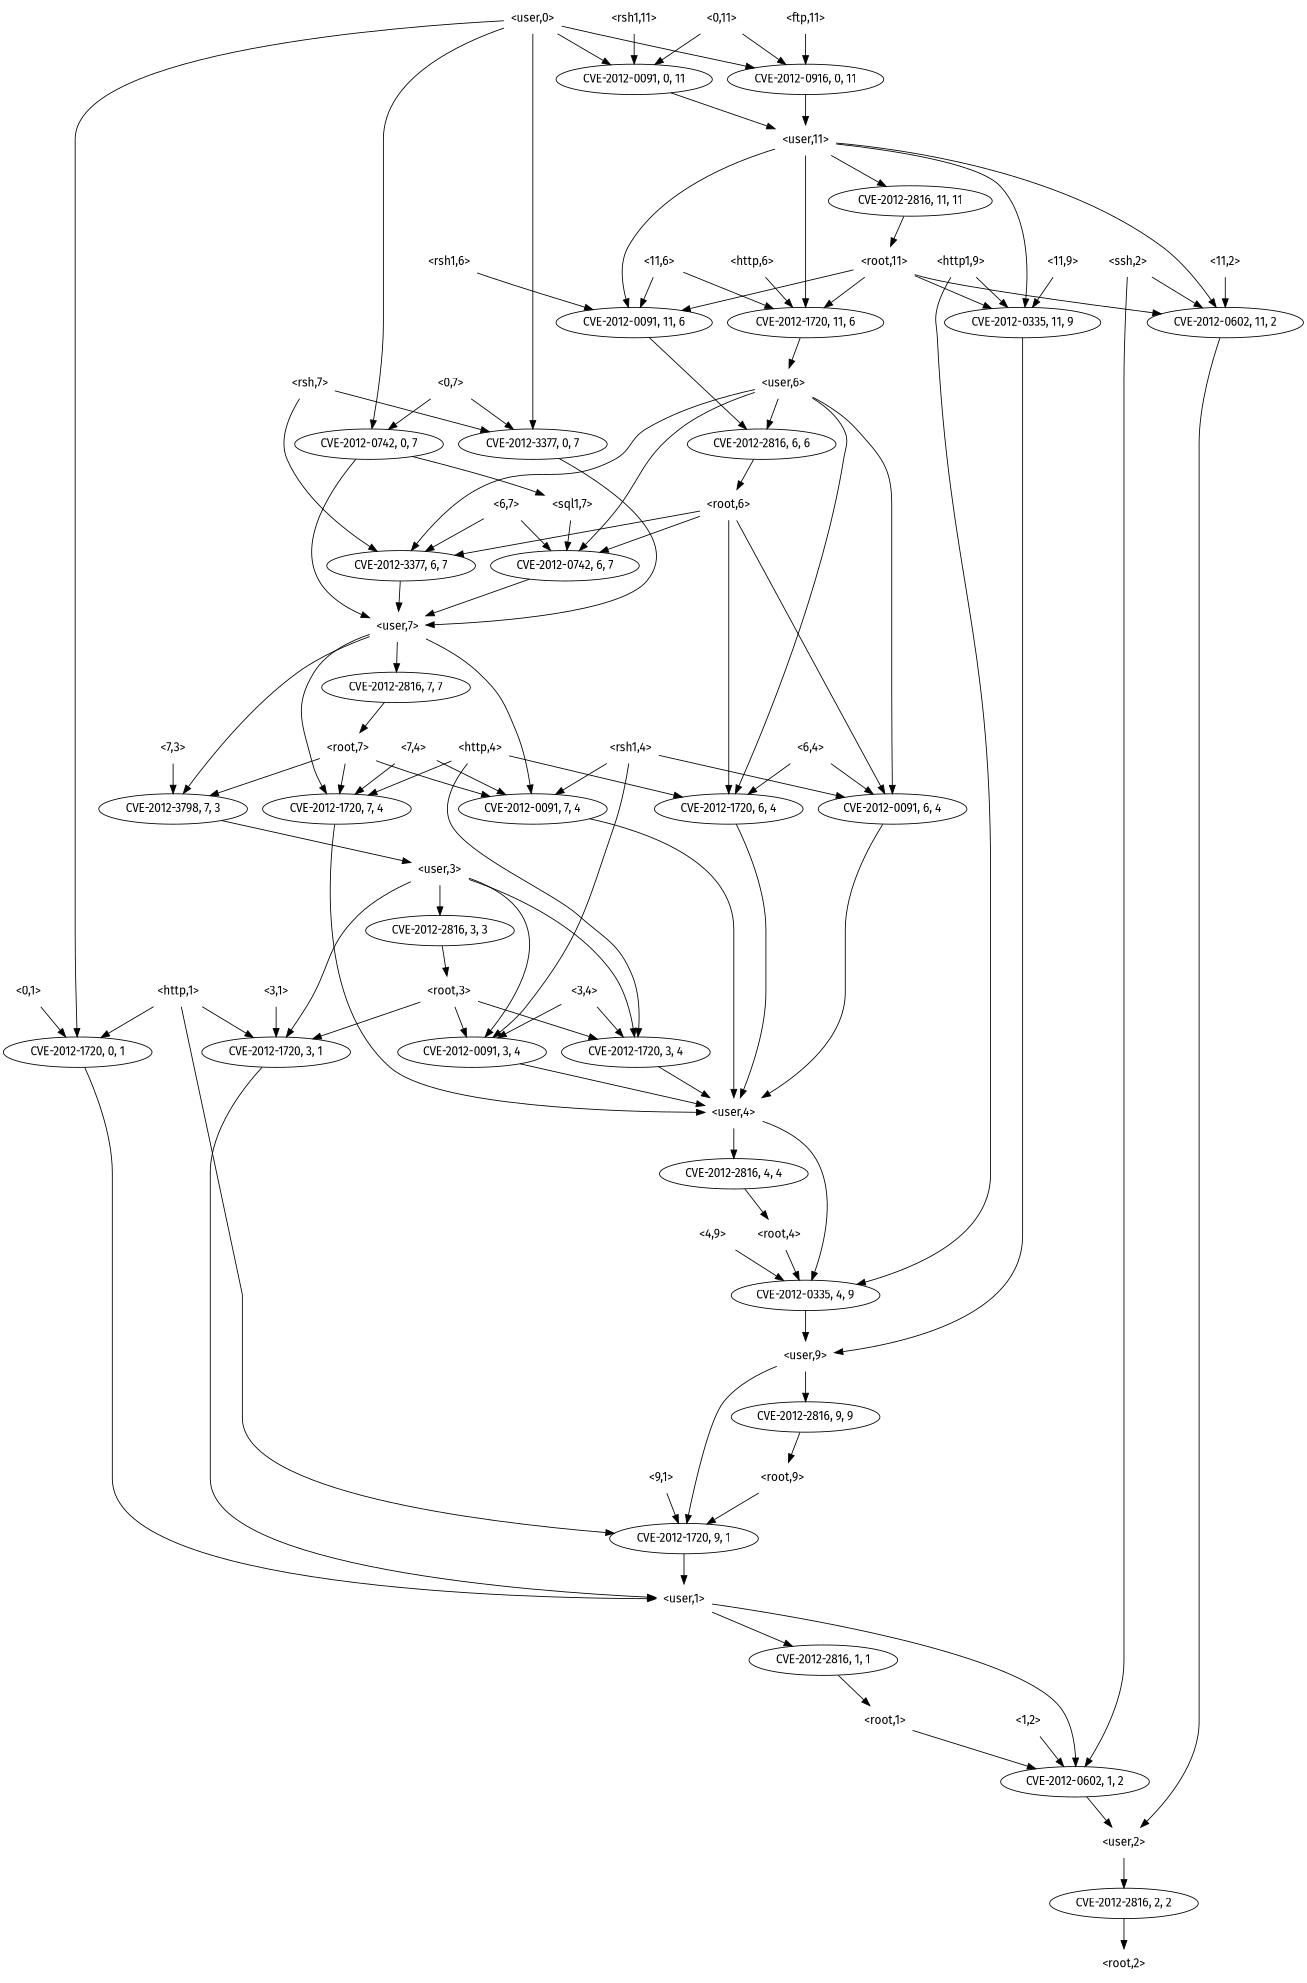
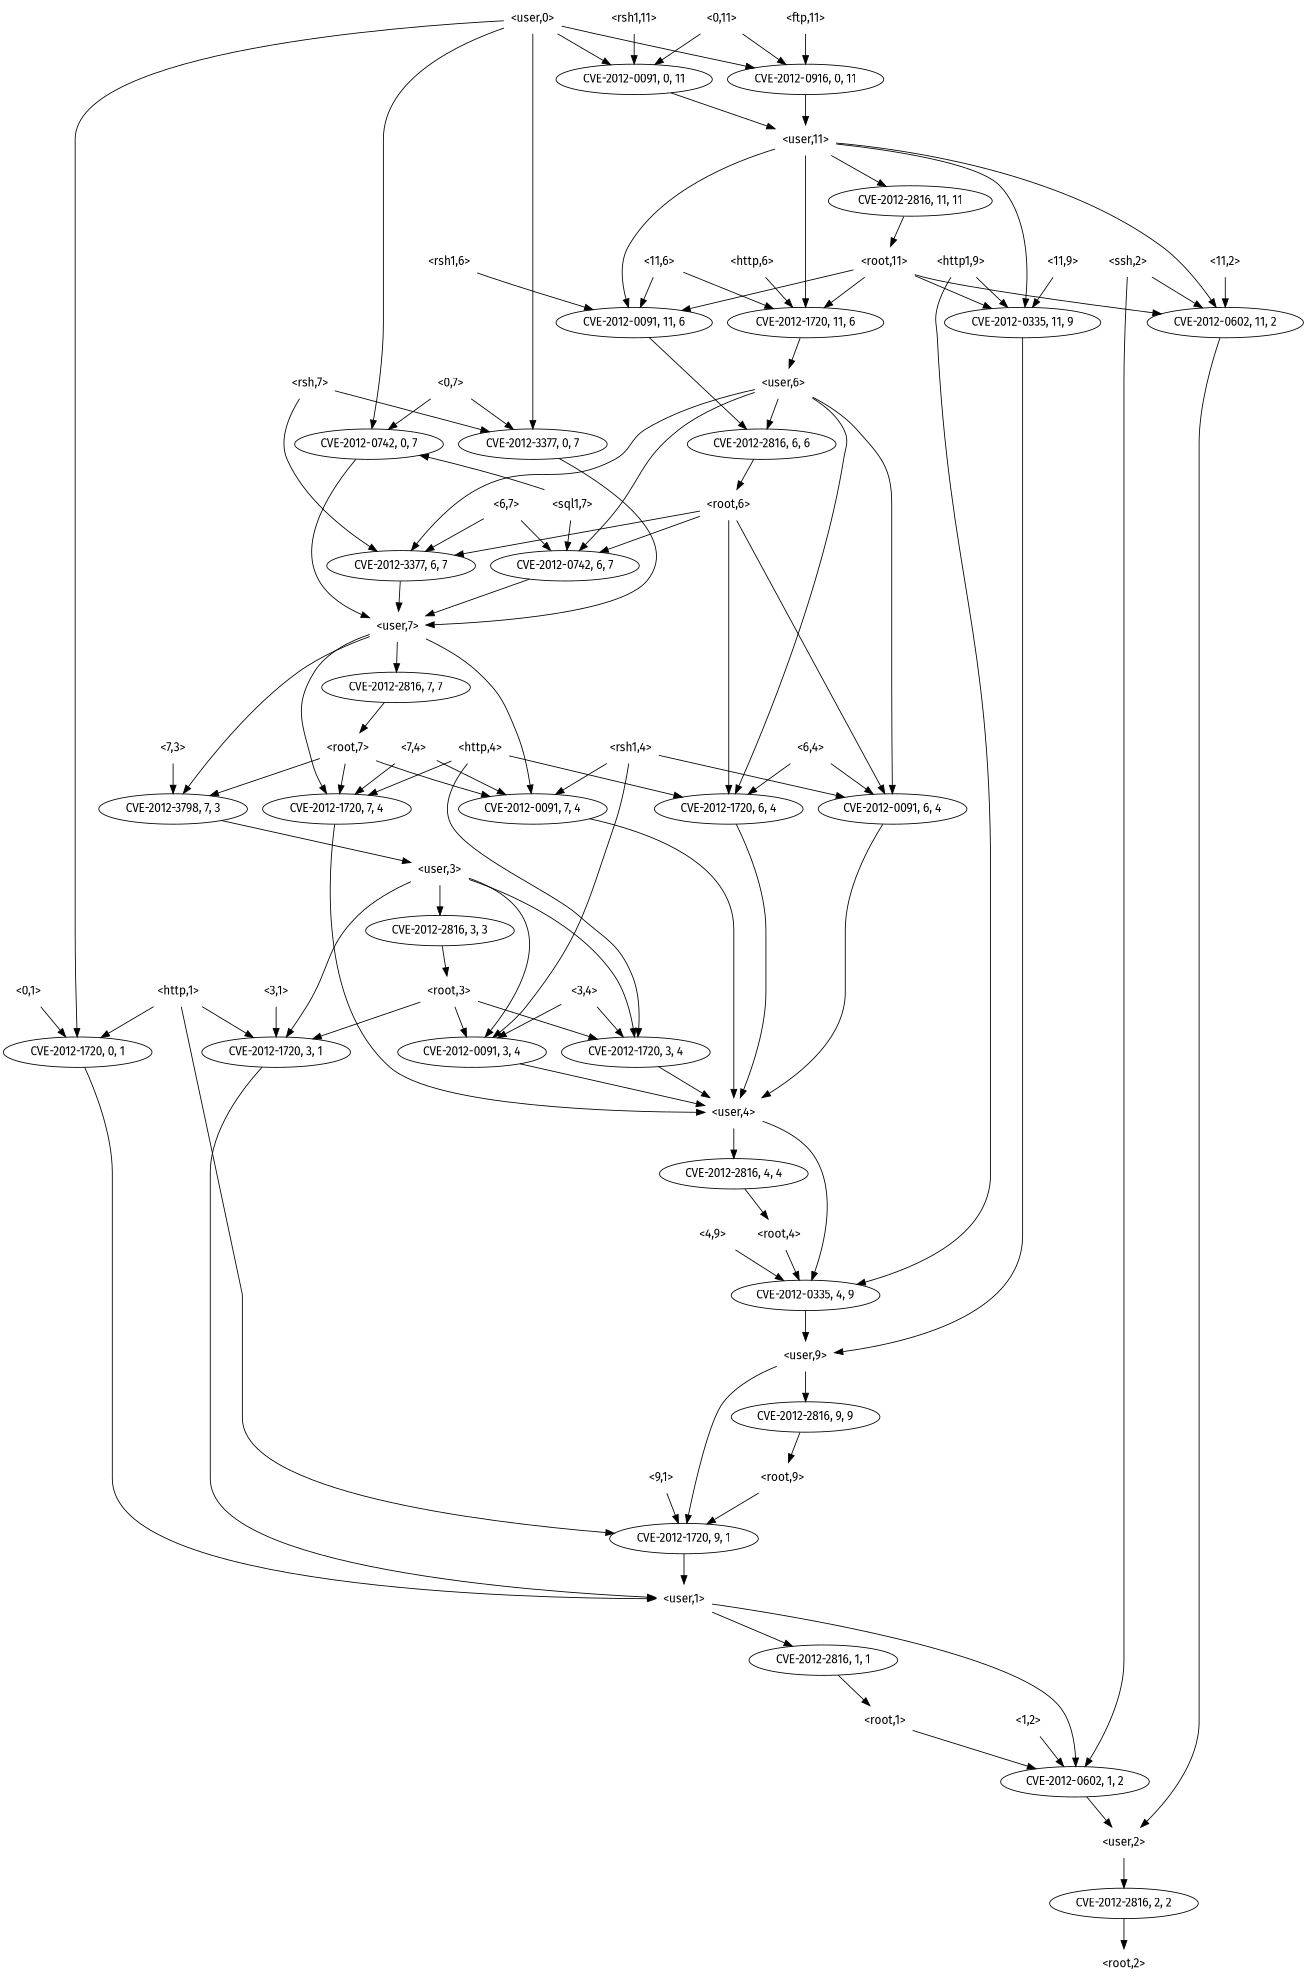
edge "CVE-2012-0742, 0, 7" -> "<sql1,7>": reversed
